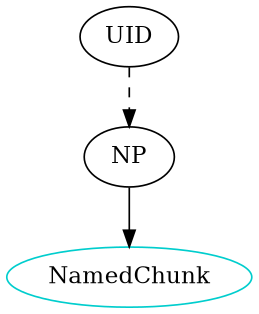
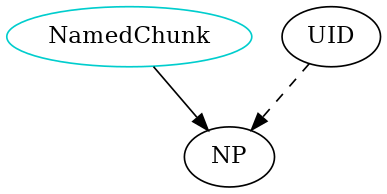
edge "NP" -> "NamedChunk": reversed
